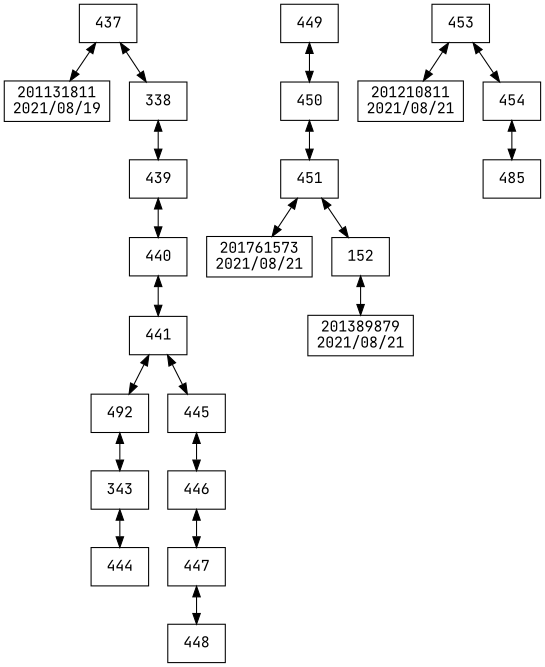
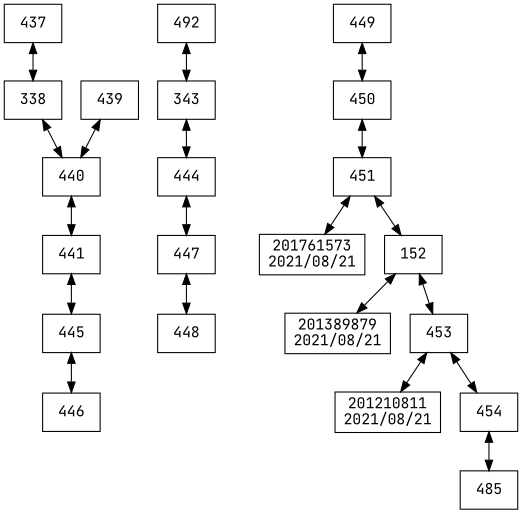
node "201131811 2021/08/19": removed
edge "338" -- "439": now "338" -- "440"
edge "152" -- "453": added
edge "441" -- "492": removed
edge "446" -- "447": now "444" -- "447"
